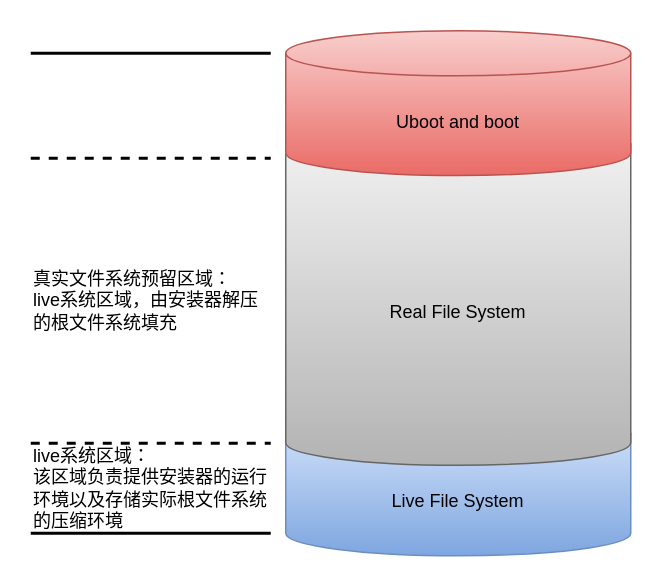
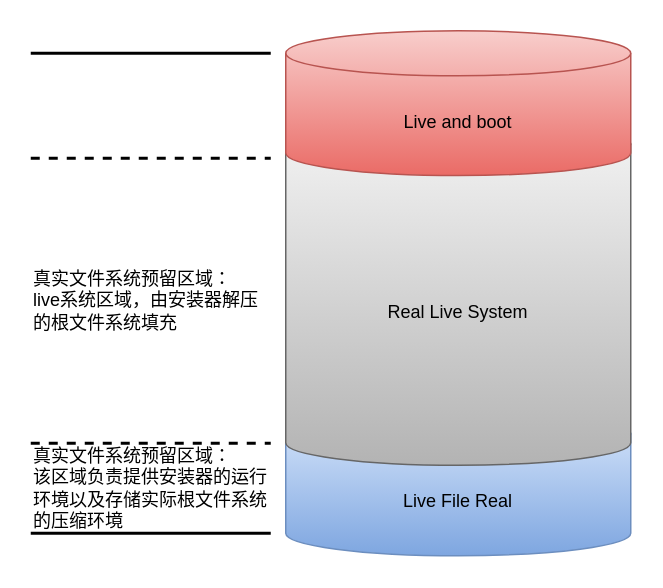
node "Uboot and boot": label "Uboot and boot" -> "Live and boot"
node "Real File System": label "Real File System" -> "Real Live System"
node "live系统区域： 该区域负责提供安装器的运行环境以及存储实际根文件系统的压缩环境": label "live系统区域： 该区域负责提供安装器的运行环境以及存储实际根文件系统的压缩环境" -> "真实文件系统预留区域： 该区域负责提供安装器的运行环境以及存储实际根文件系统的压缩环境"
node "Live File System": label "Live File System" -> "Live File Real"
